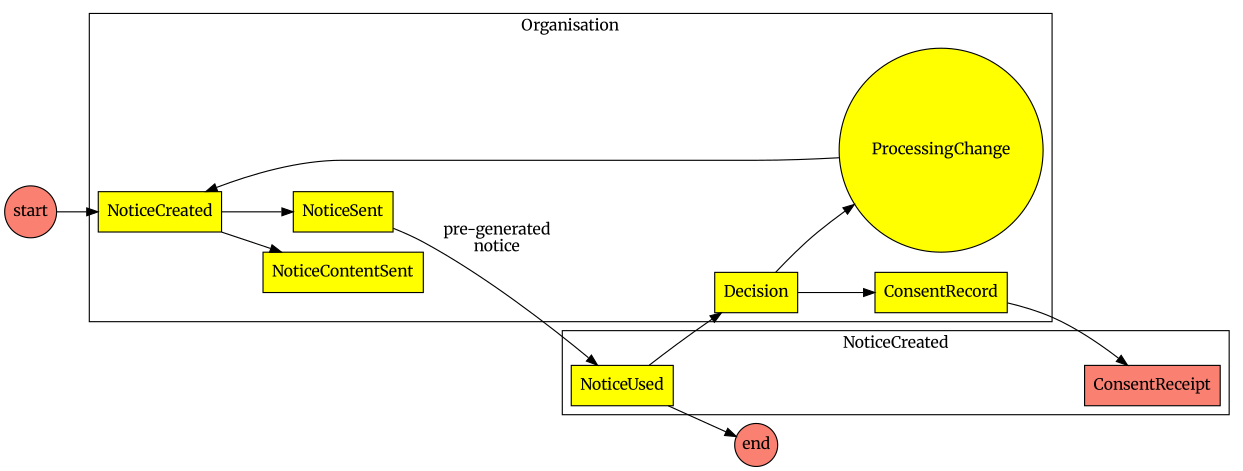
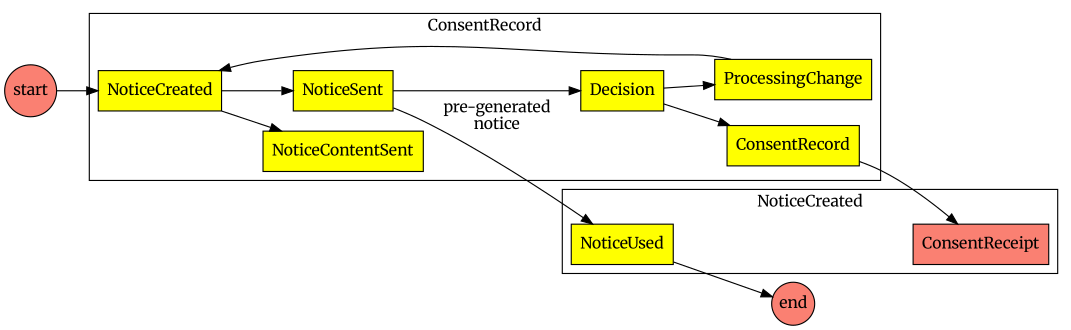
cluster "Organisation": label "Organisation" -> "ConsentRecord"
node "ProcessingChange": shape circle -> box
edge "NoticeUsed" -> "Decision": now "NoticeSent" -> "Decision"
